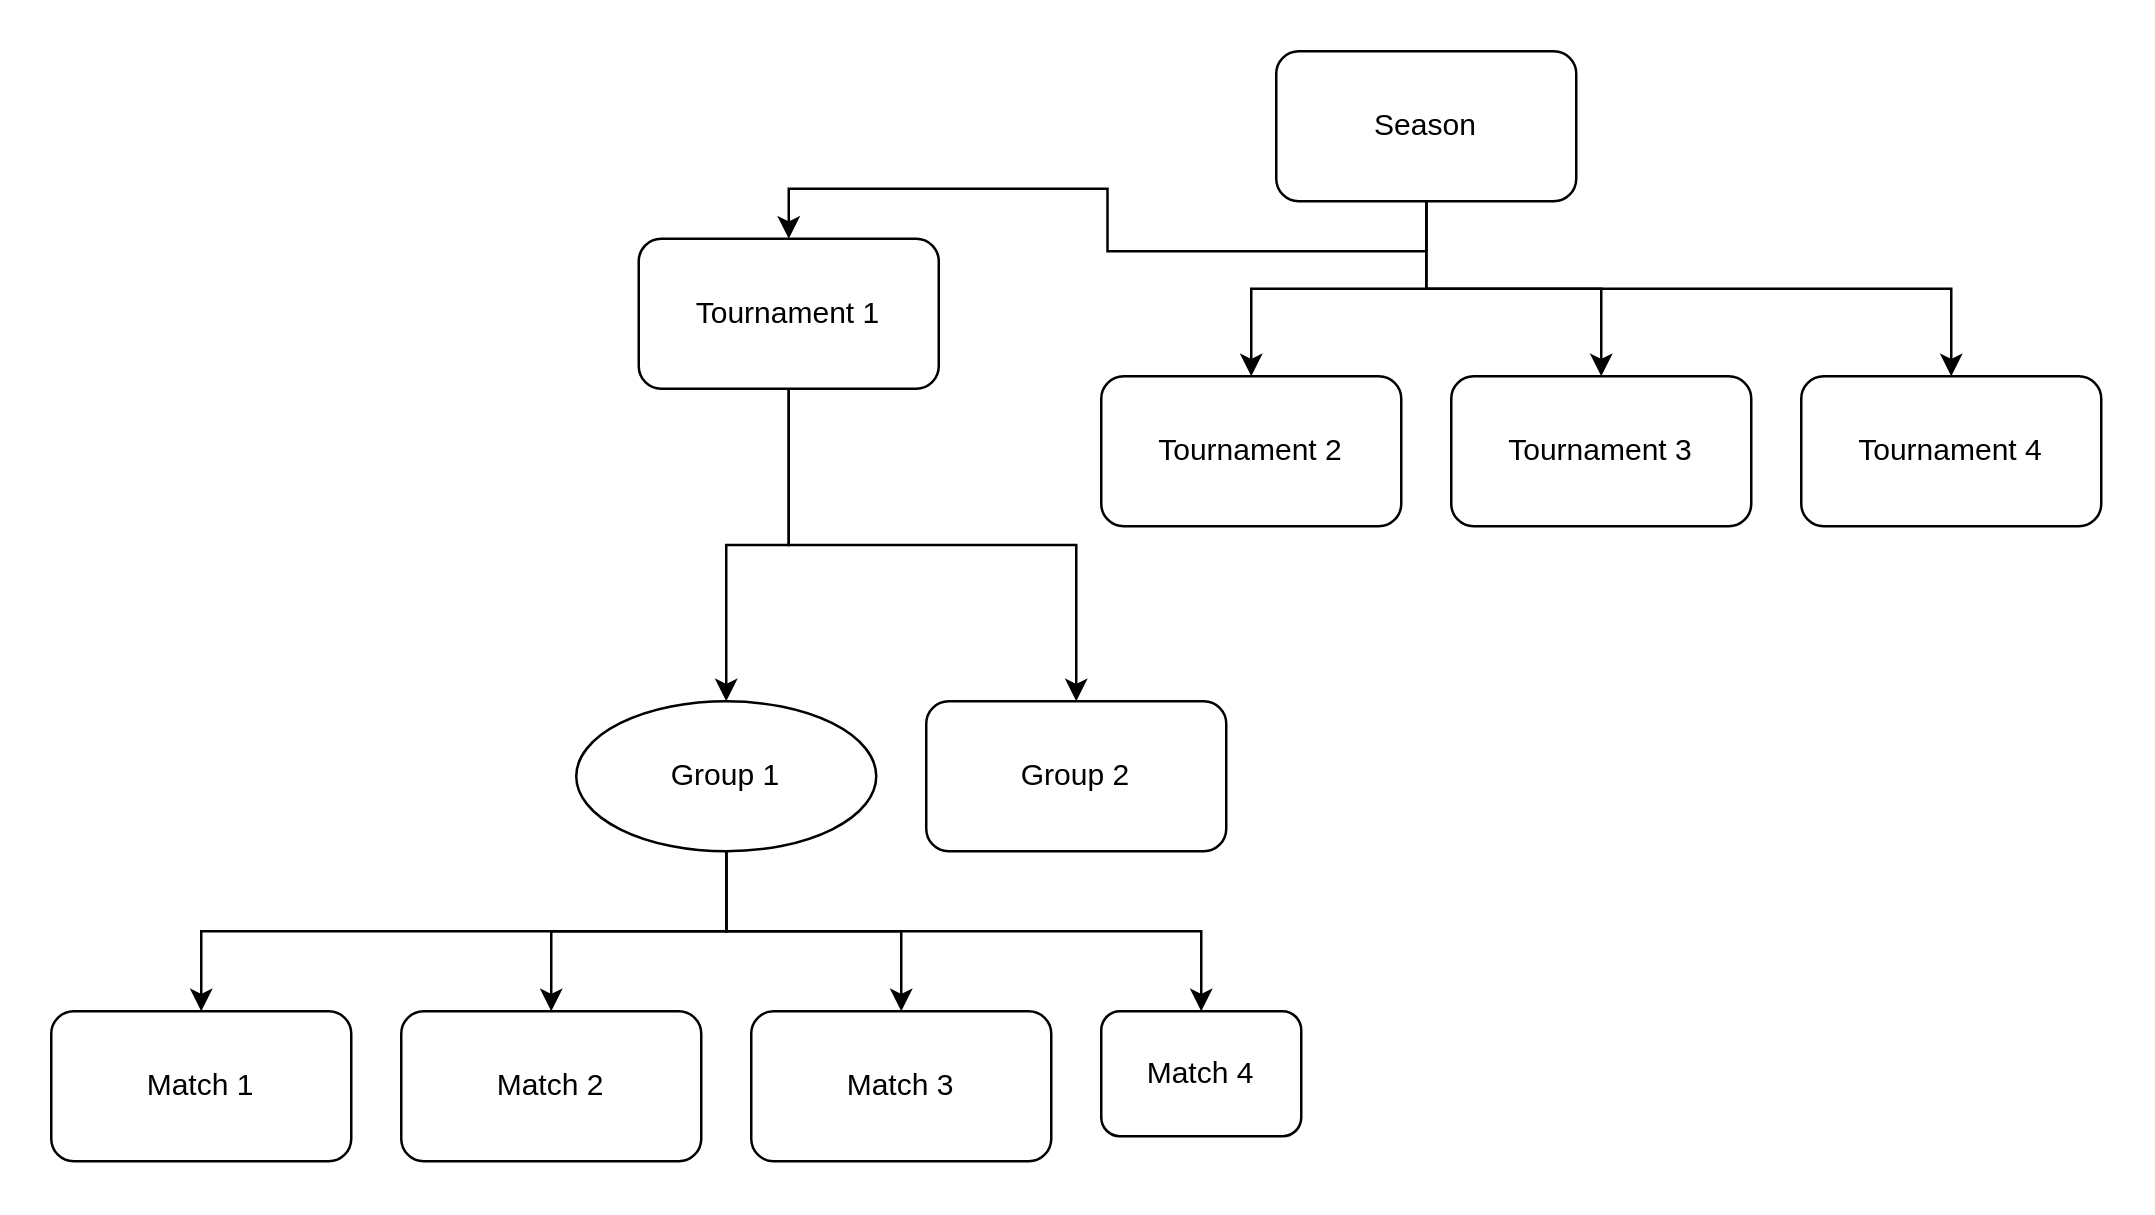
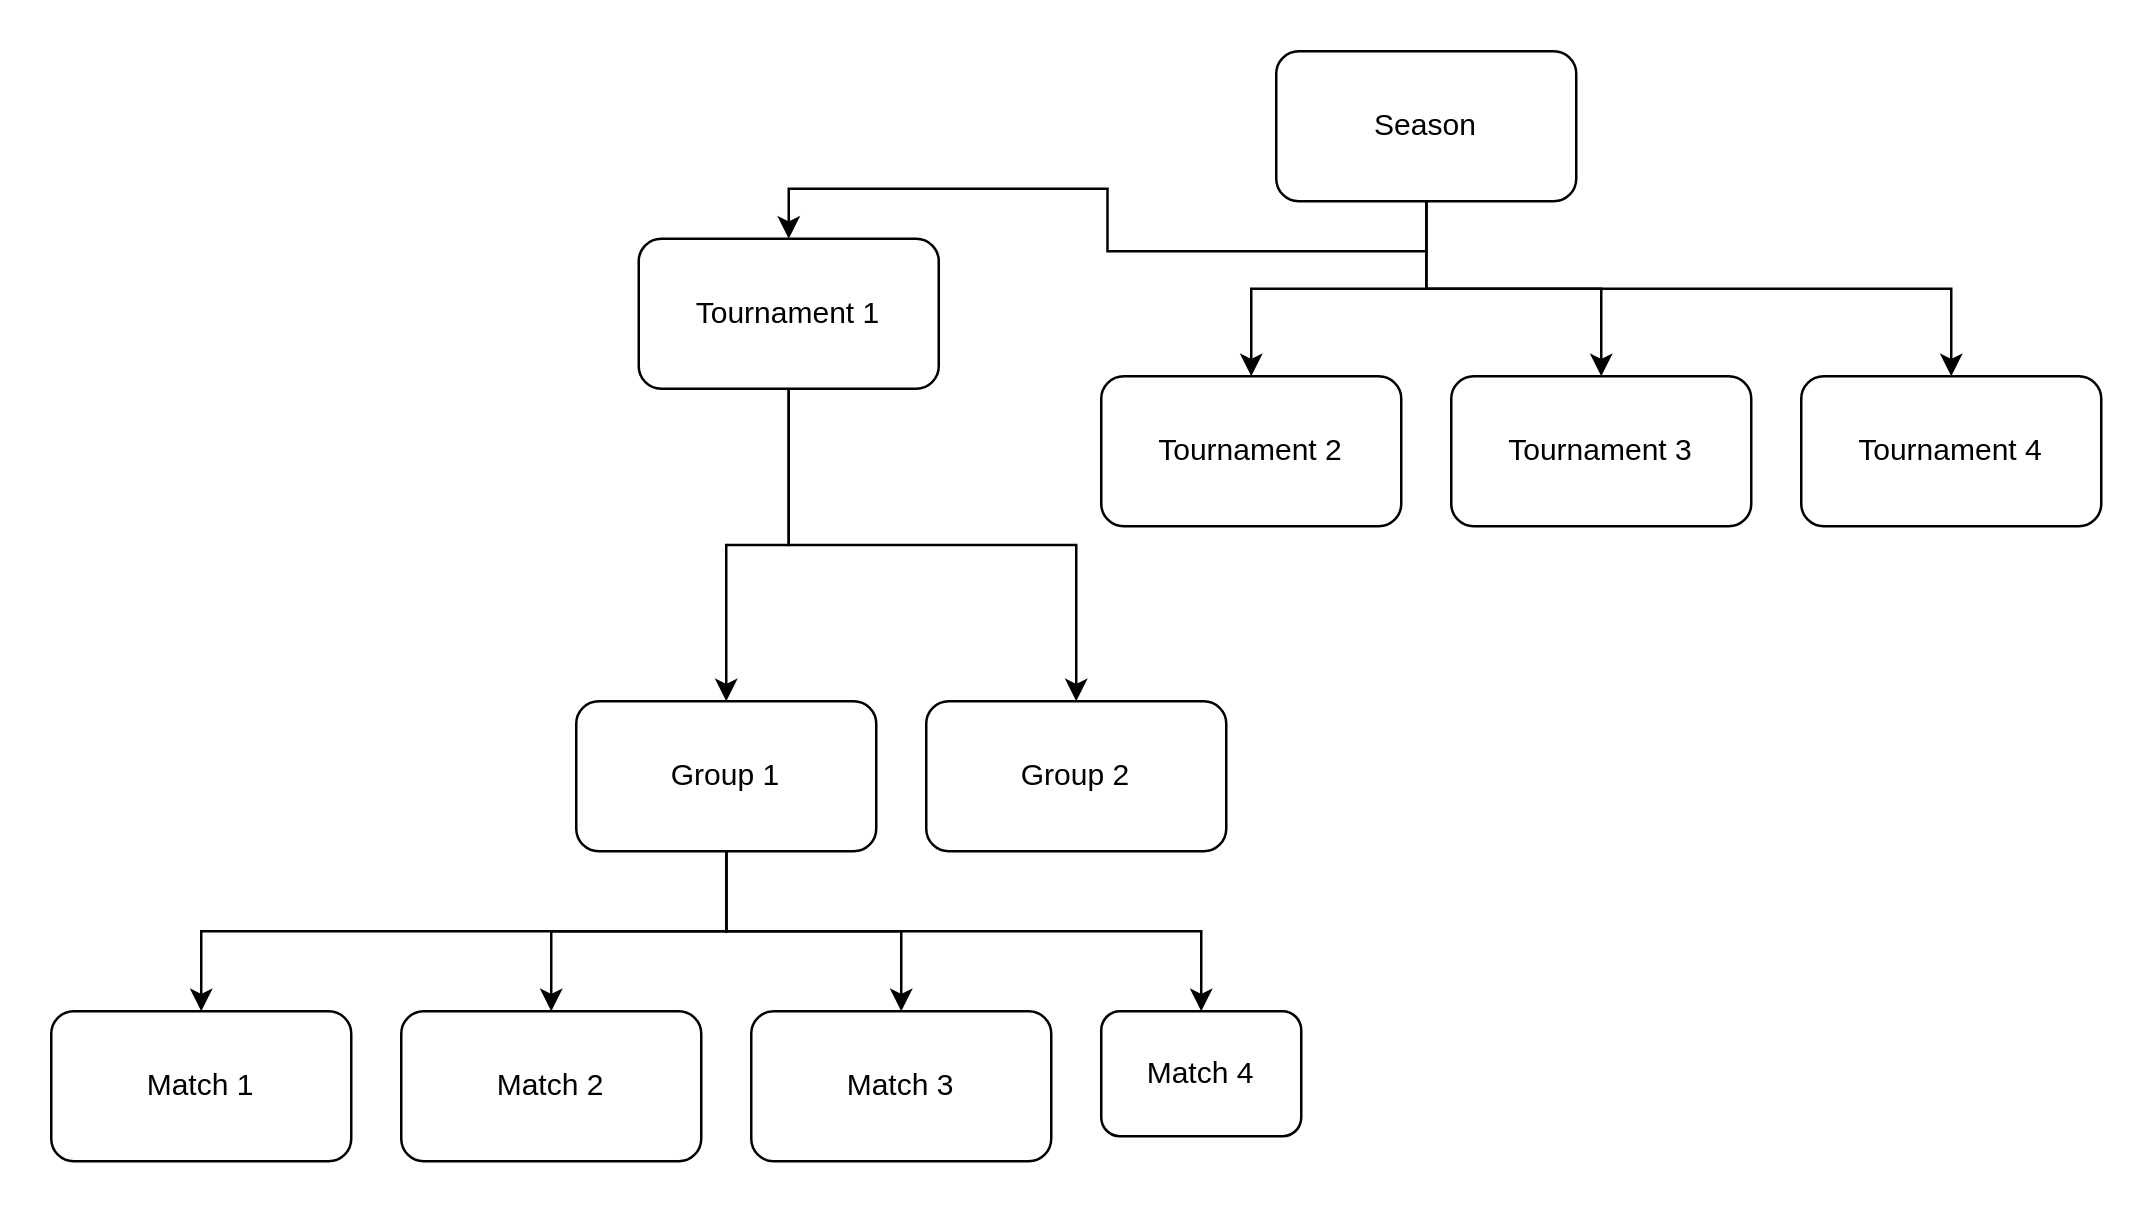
node "Group 1": shape ellipse -> rounded rectangle
